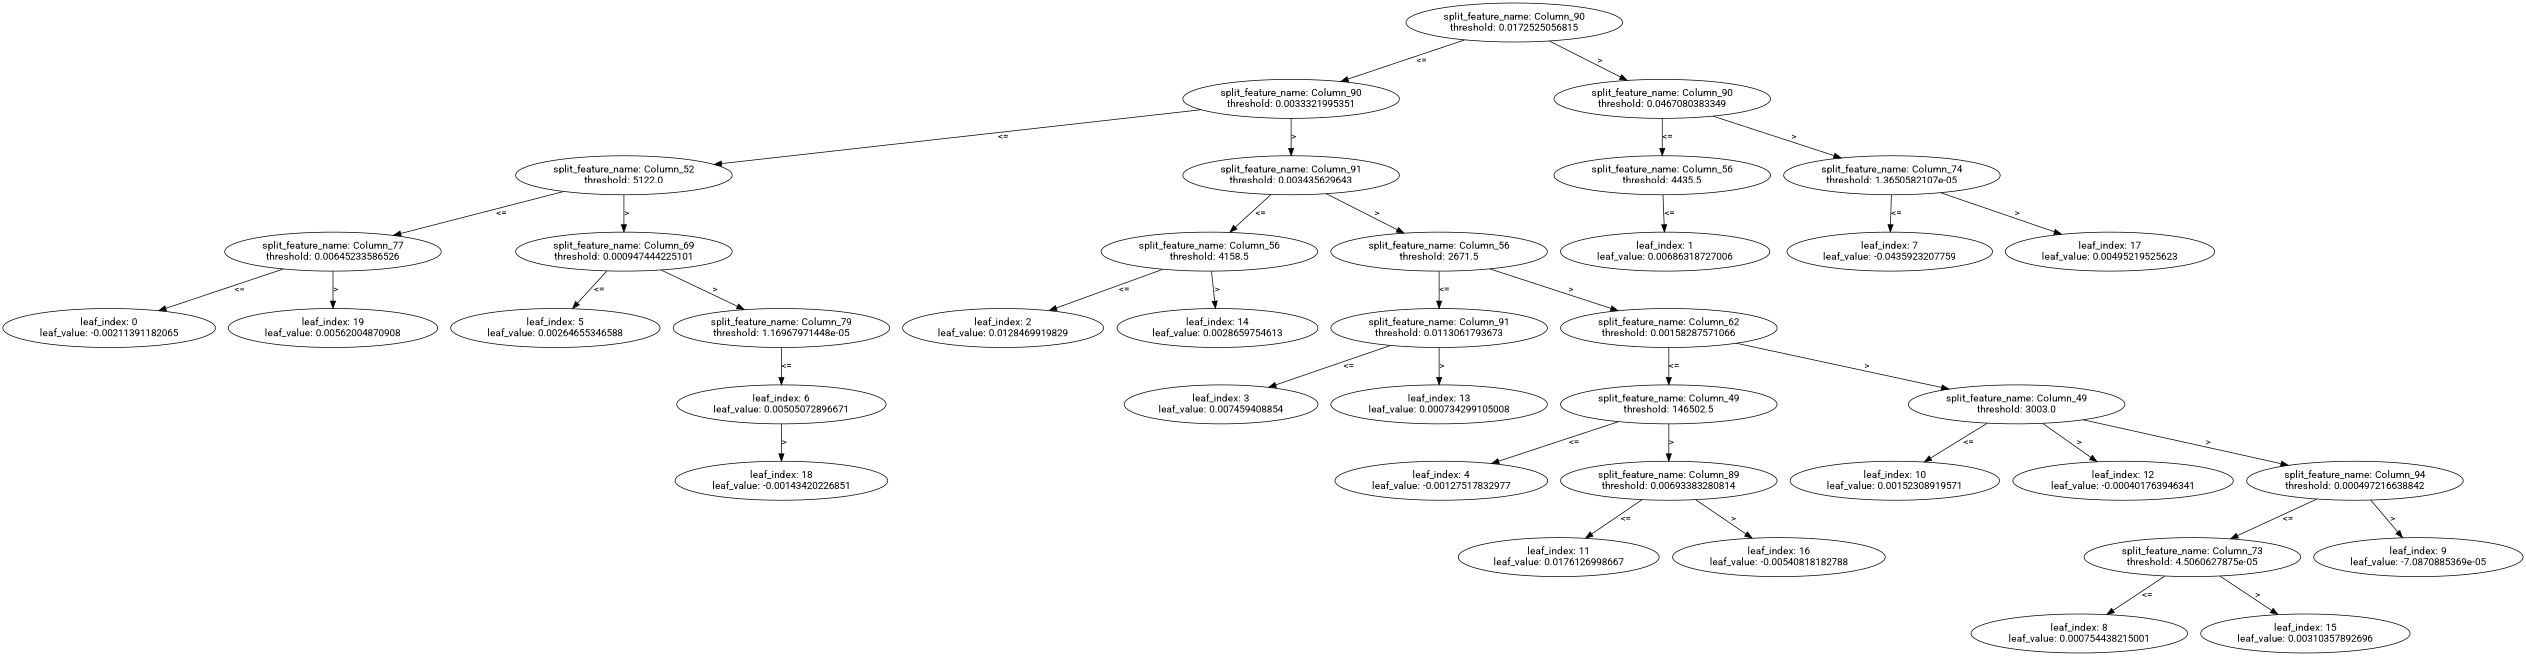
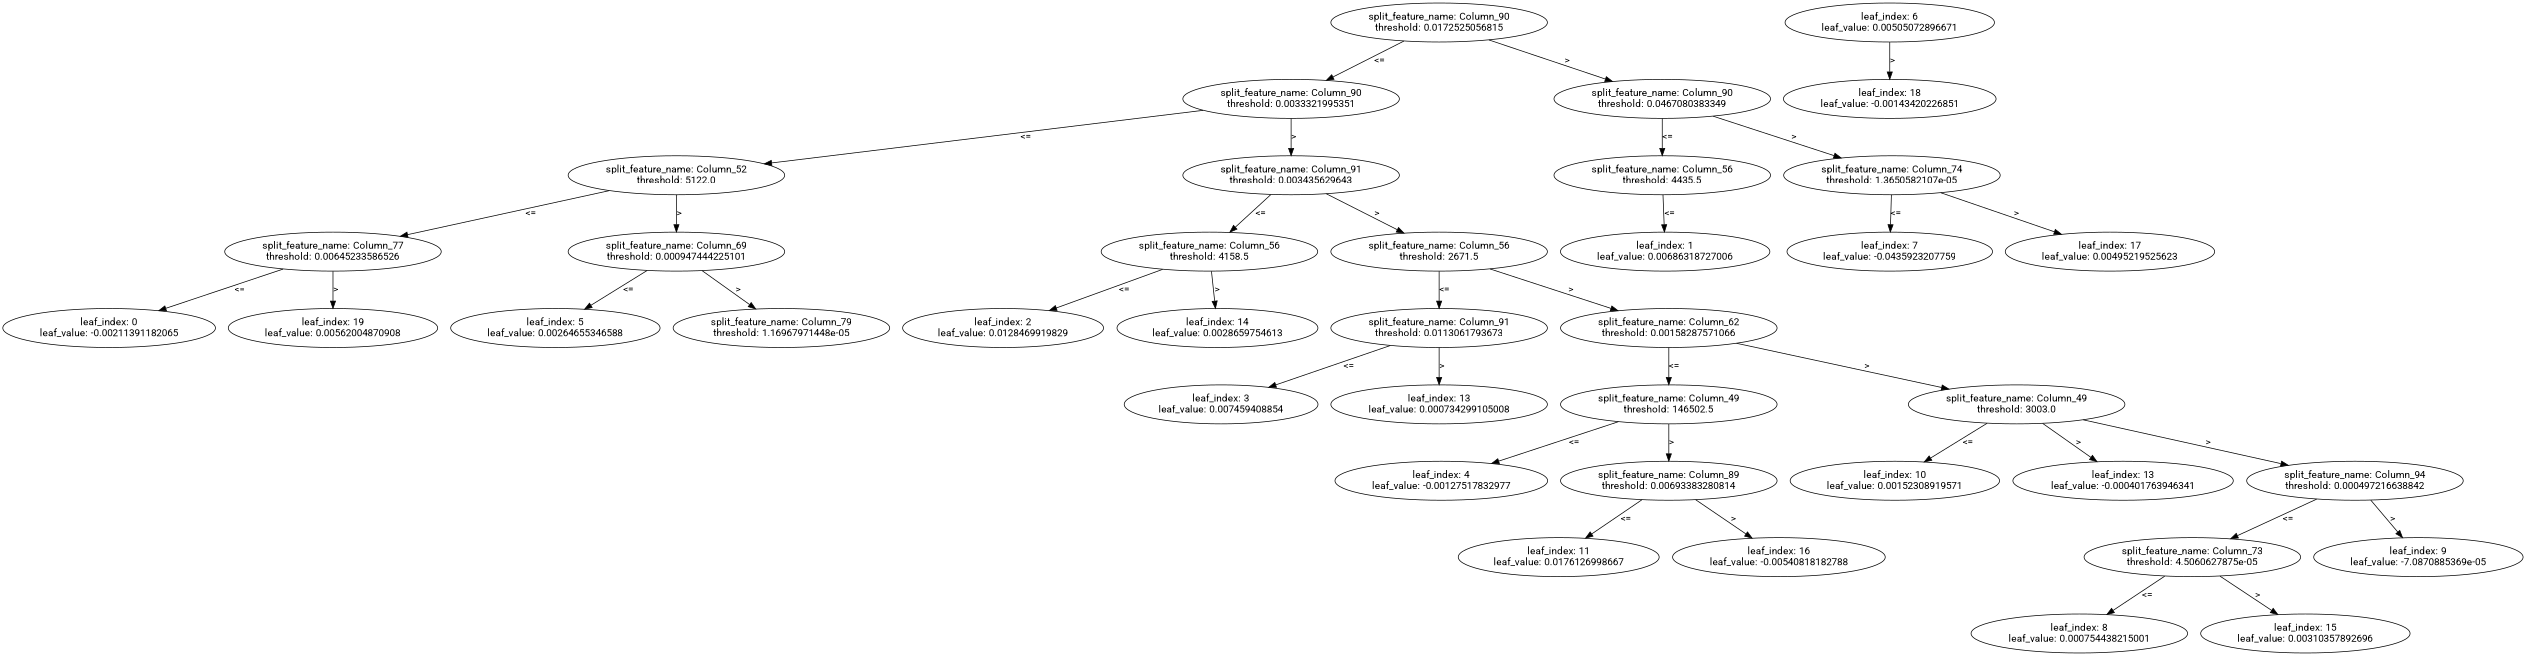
edge "split_feature_name: Column_79 threshold: 1.16967971448e-05" -> "leaf_index: 6 leaf_value: 0.00505072896671": removed, label "<="
node "leaf_index: 12 leaf_value: -0.000401763946341": label "leaf_index: 12 leaf_value: -0.000401763946341" -> "leaf_index: 13 leaf_value: -0.000401763946341"
